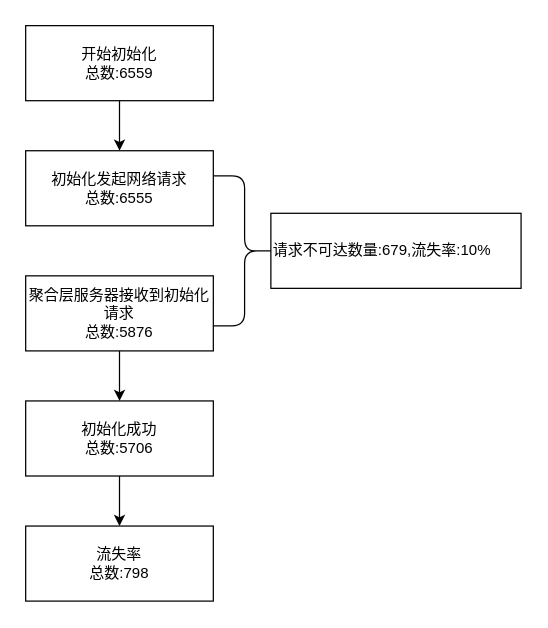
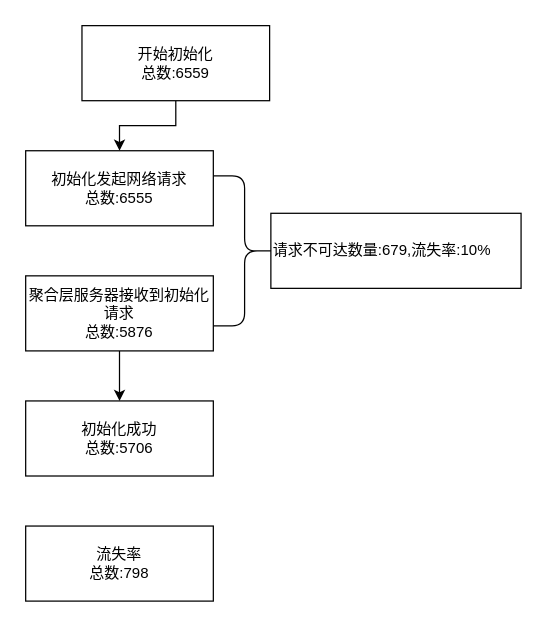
node "开始初始化 总数:6559": moved (119, 63) -> (176, 63)
edge "初始化成功 总数:5706" -> "流失率 总数:798": removed
